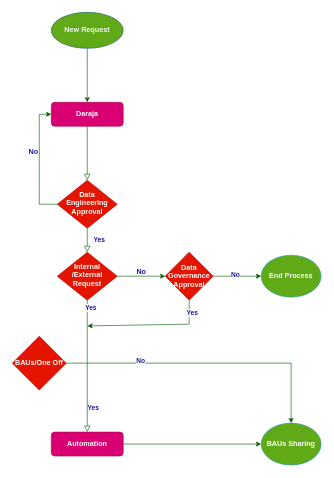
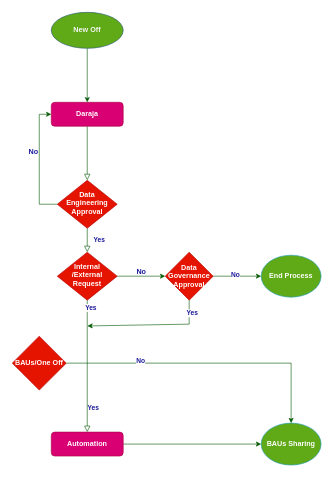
node "New Request": label "New Request" -> "New Off"
